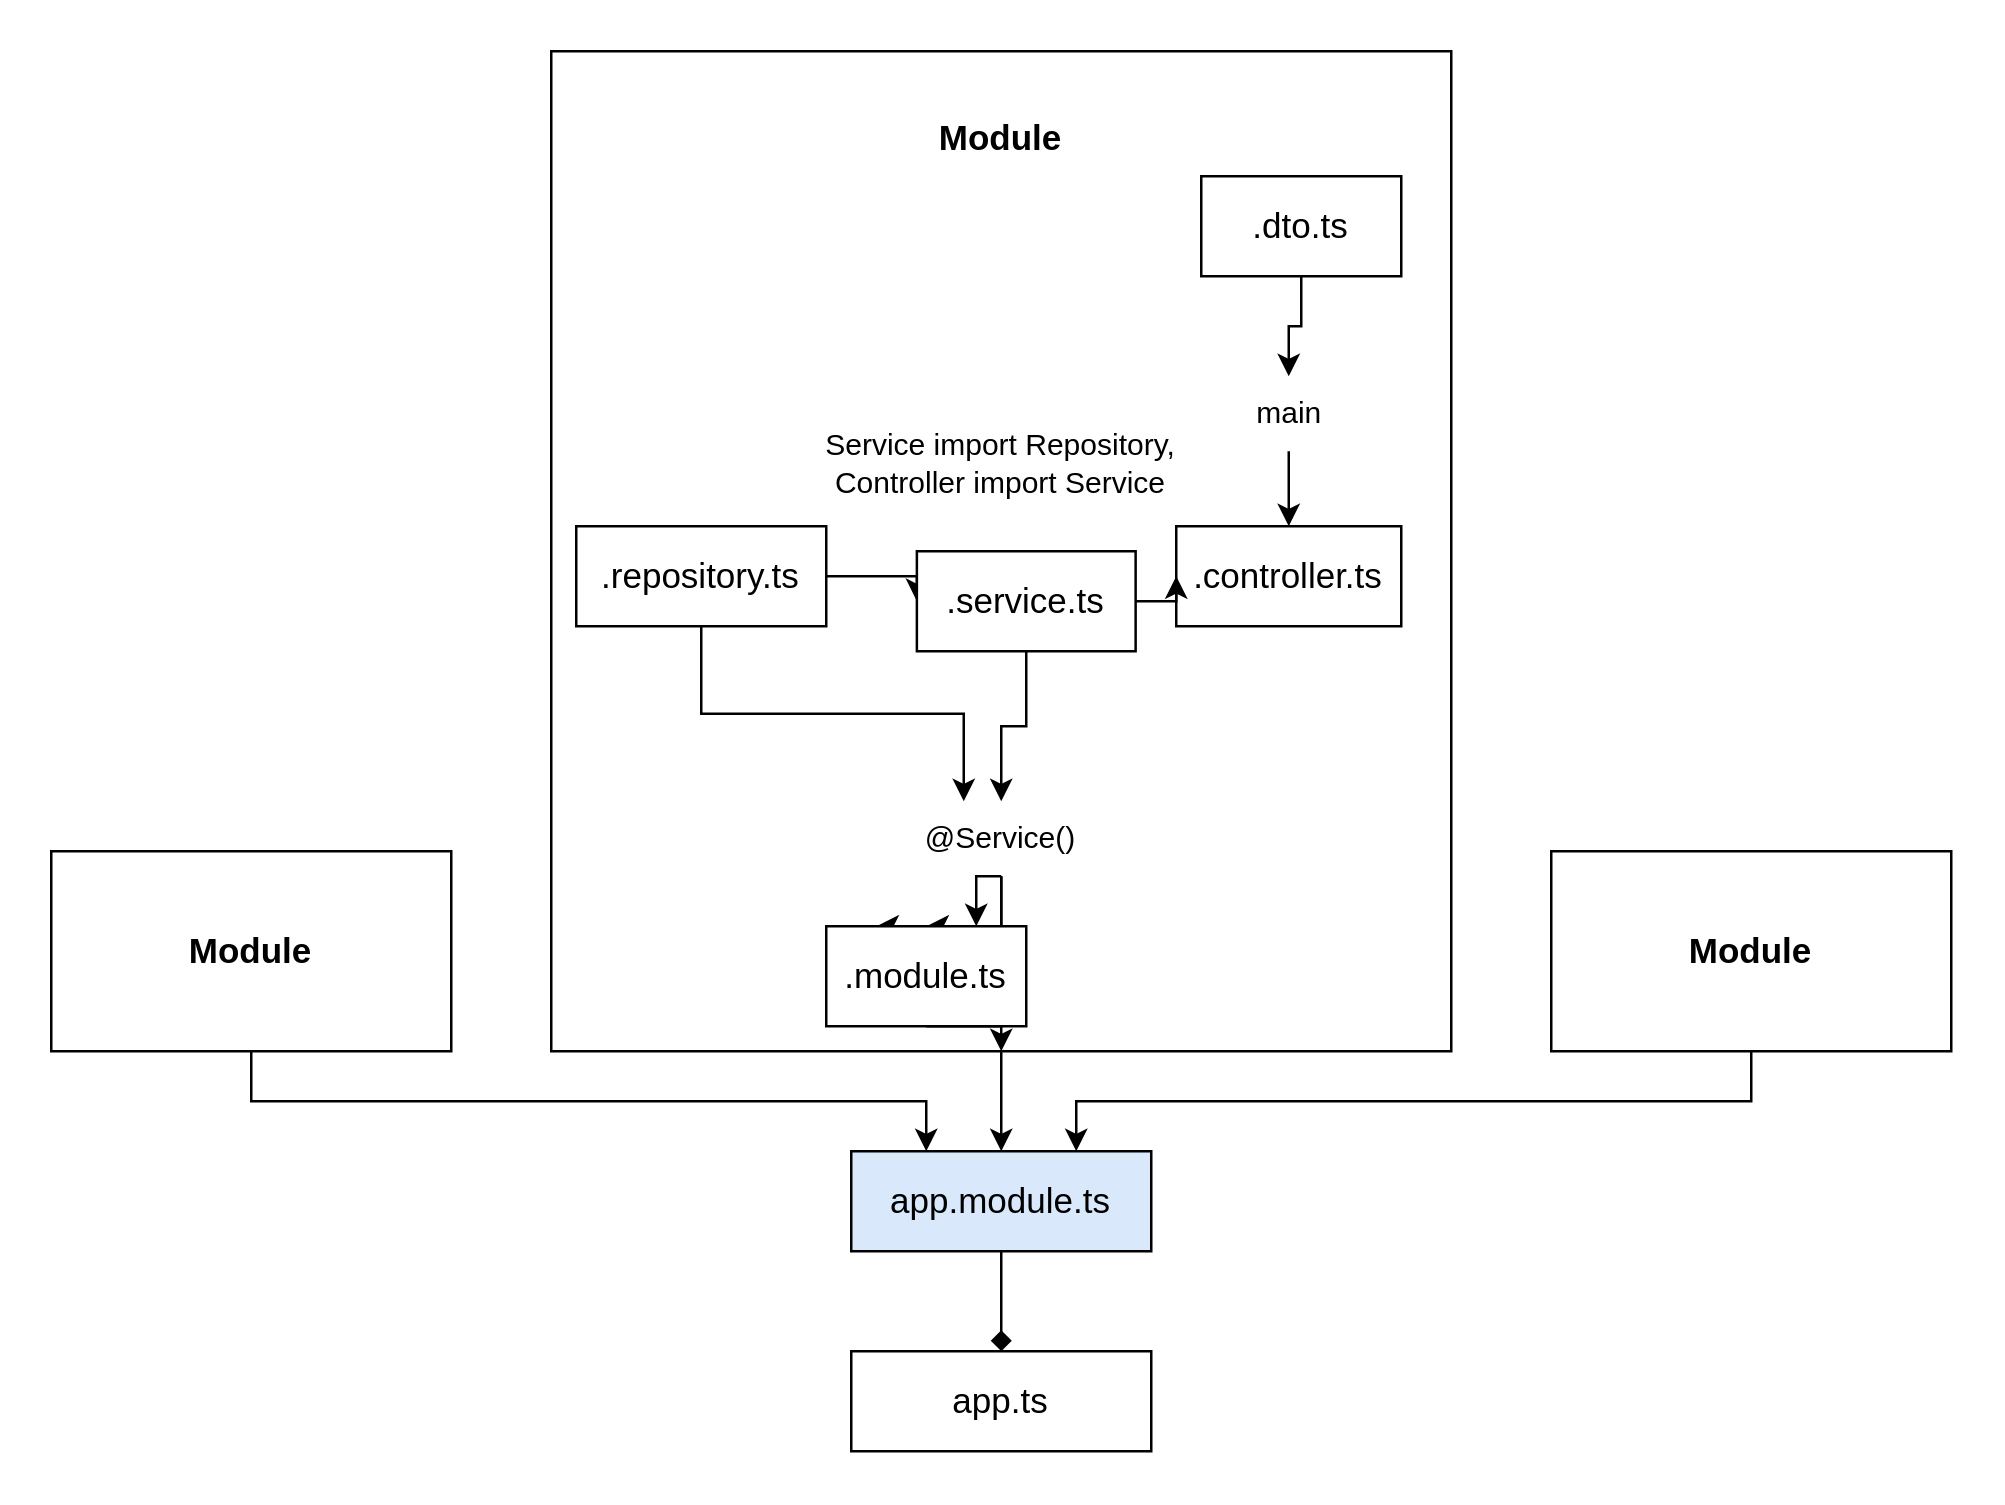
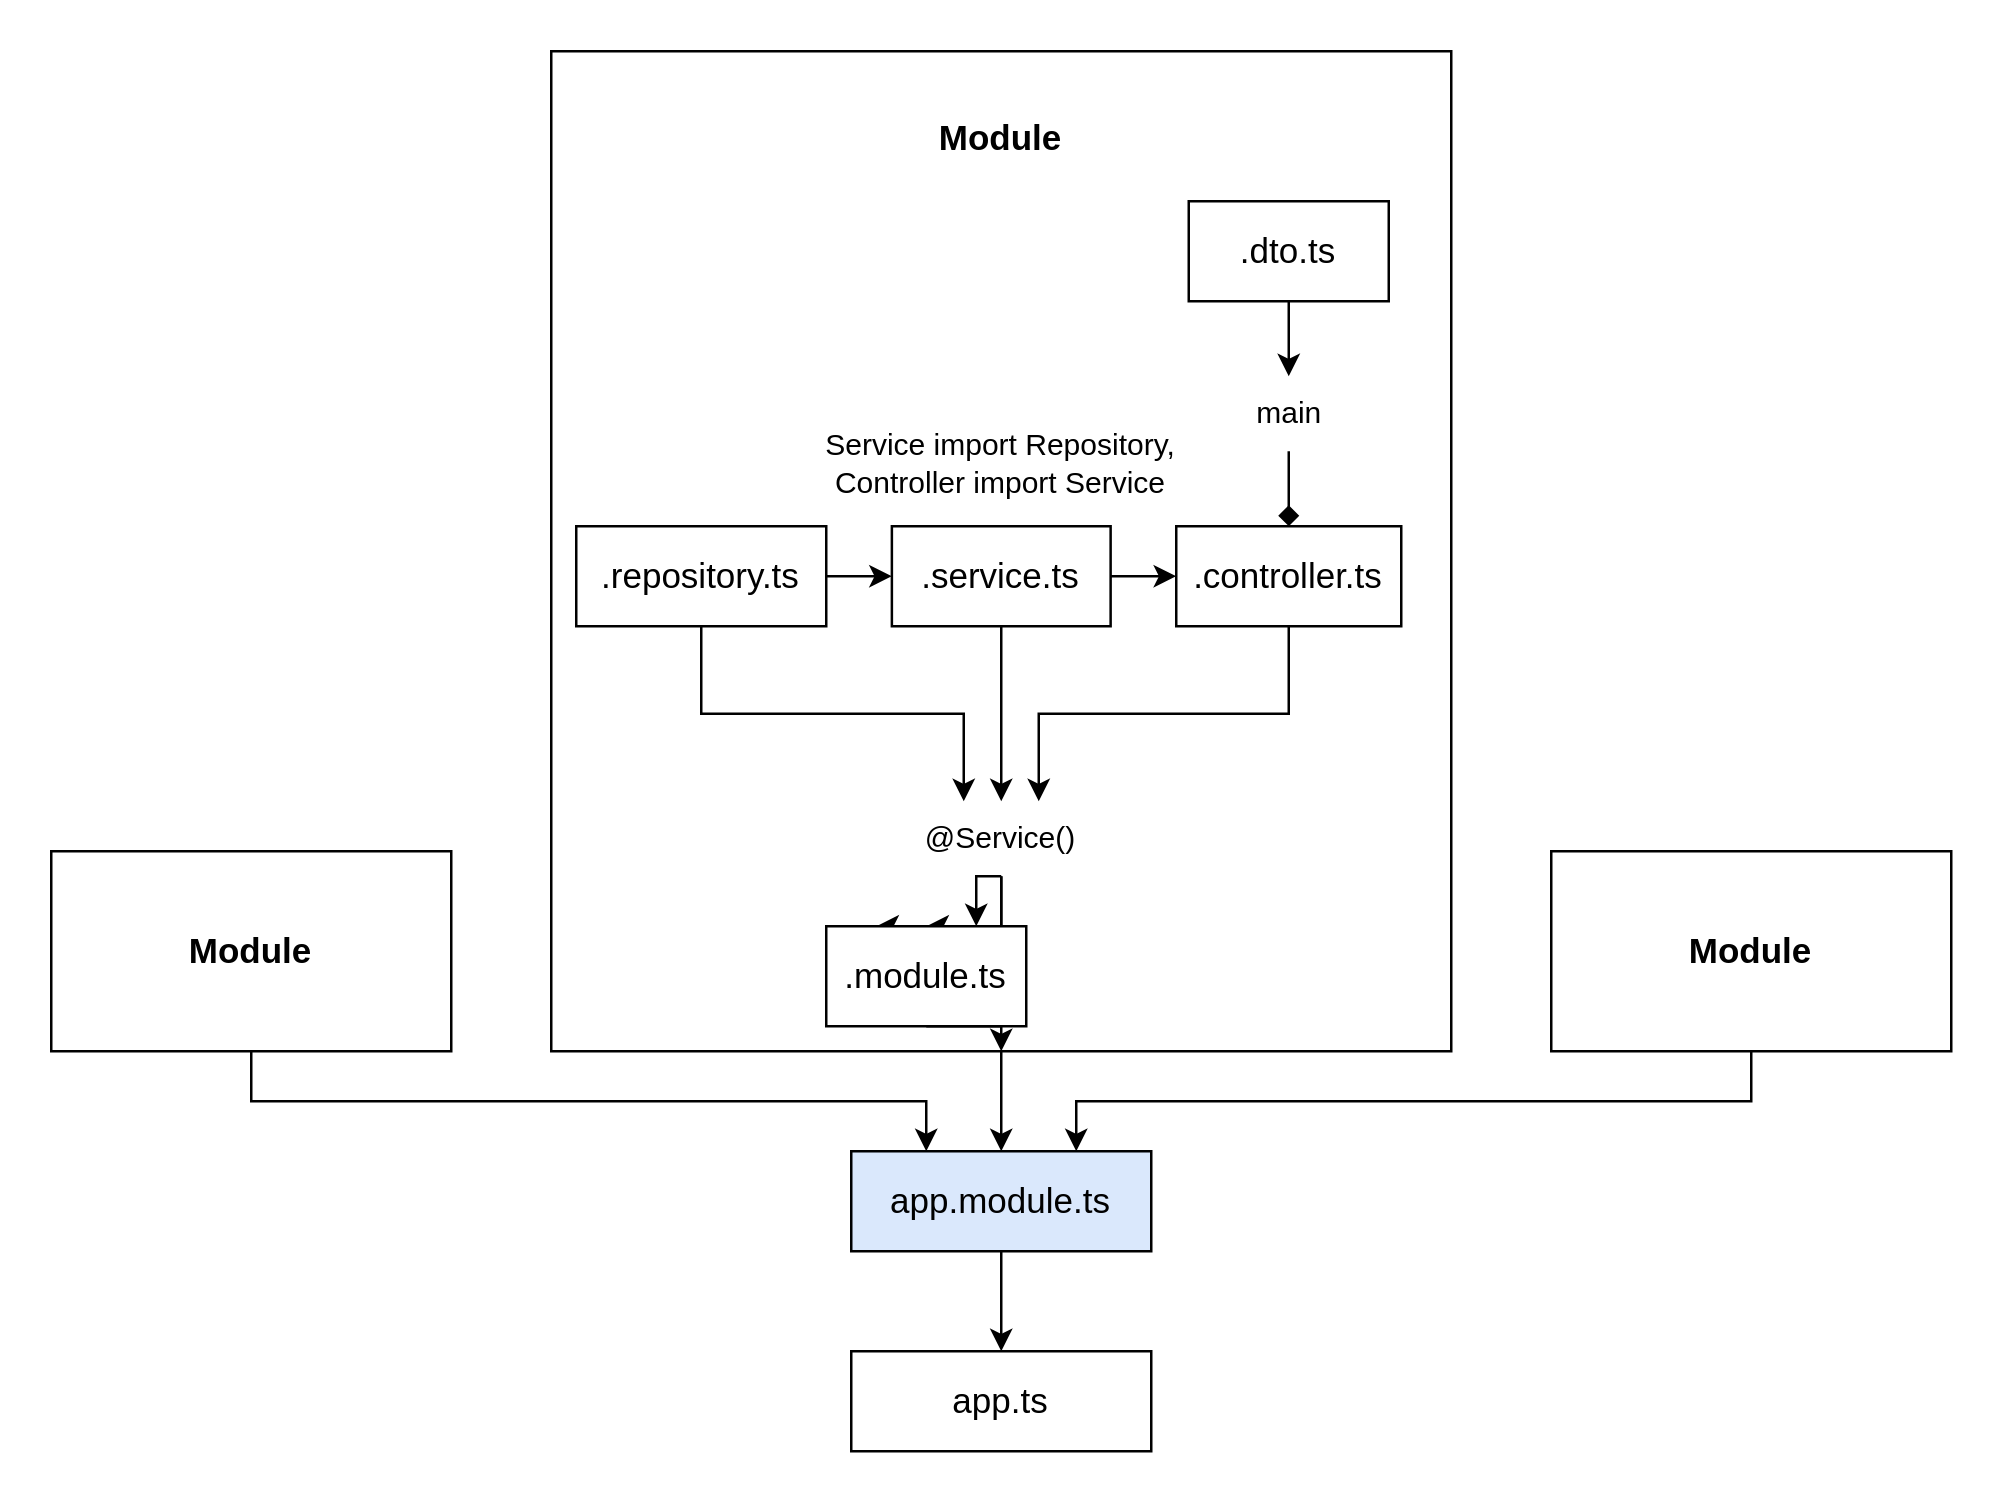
node ".dto.ts": moved (1301, 226) -> (1289, 251)
edge "main" -> ".controller.ts": arrowhead classic -> diamond
node ".service.ts": moved (1026, 601) -> (1001, 576)
edge ".controller.ts" -> "@Service()": added
edge "app.module.ts" -> "app.ts": arrowhead diamond -> classic
